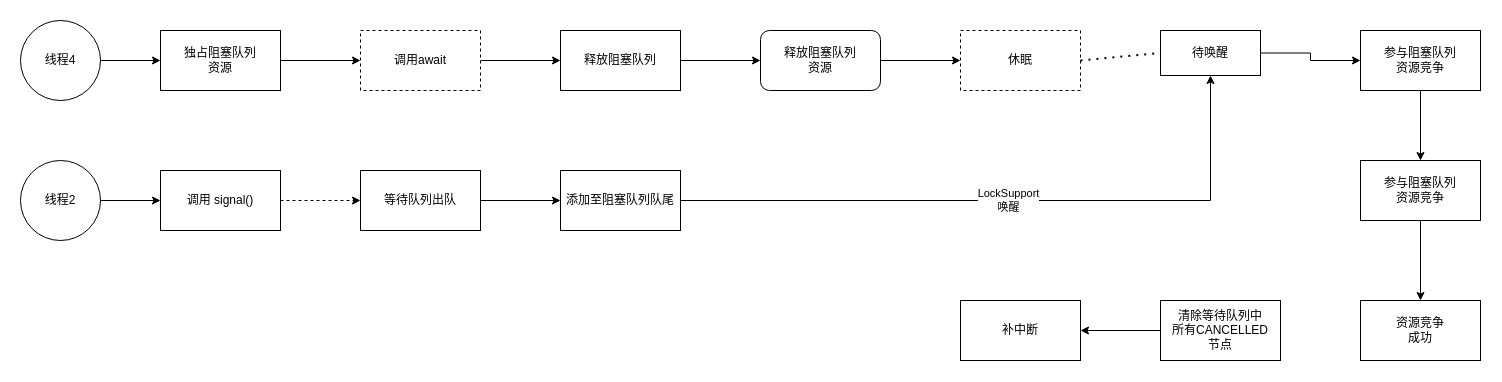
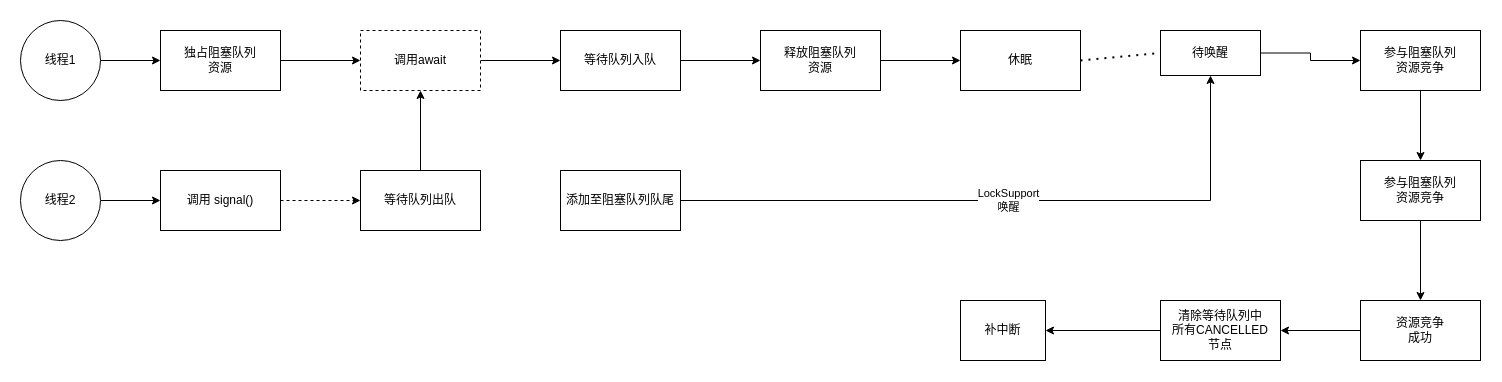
node "线程4": label "线程4" -> "线程1"
node "释放阻塞队列": label "释放阻塞队列" -> "等待队列入队"
node "释放阻塞队列 资源": shape rounded rectangle -> rectangle
node "休眠": style dashed -> solid
edge "等待队列出队" -> "添加至阻塞队列队尾": now "等待队列出队" -> "调用await"
node "补中断": size 120x60 -> 85x60
edge "资源竞争 成功" -> "清除等待队列中 所有CANCELLED 节点": added
